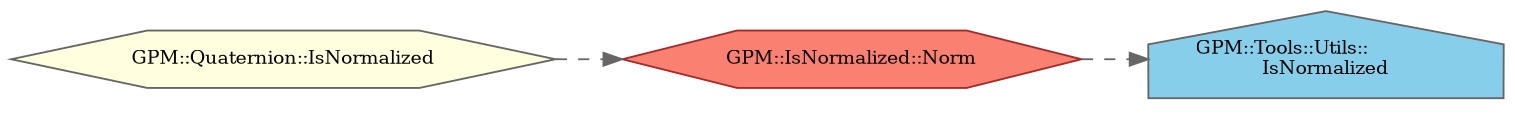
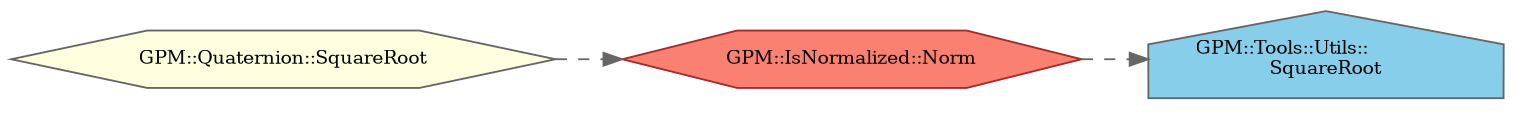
node "GPM::Quaternion::IsNormalized": label "GPM::Quaternion::IsNormalized" -> "GPM::Quaternion::SquareRoot"
node "GPM::Tools::Utils:: IsNormalized": label "GPM::Tools::Utils:: IsNormalized" -> "GPM::Tools::Utils:: SquareRoot"
